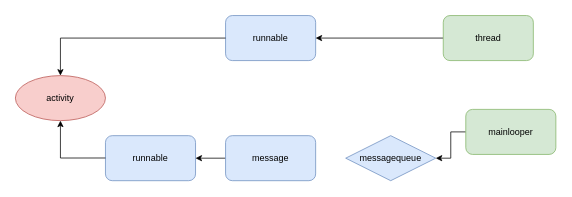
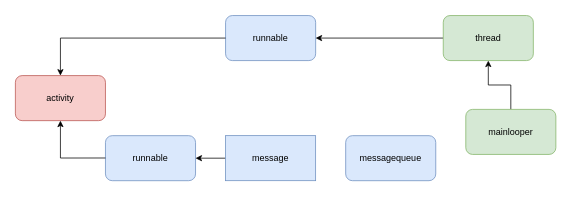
node "activity": shape ellipse -> rounded rectangle
edge "mainlooper" -> "messagequeue": now "mainlooper" -> "thread"
node "message": shape rounded rectangle -> rectangle
node "messagequeue": shape diamond -> rounded rectangle
